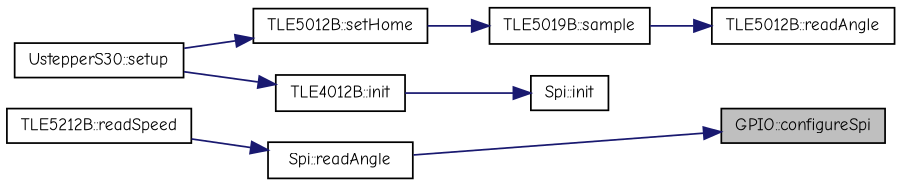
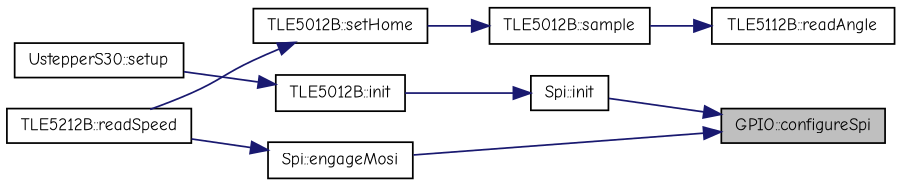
node "TLE5019B::sample": label "TLE5019B::sample" -> "TLE5012B::sample"
node "TLE5012B::readAngle": label "TLE5012B::readAngle" -> "TLE5112B::readAngle"
edge "UstepperS30::setup" -> "TLE5012B::setHome": now "TLE5212B::readSpeed" -> "TLE5012B::setHome"
node "TLE4012B::init": label "TLE4012B::init" -> "TLE5012B::init"
edge "Spi::init" -> "GPIO::configureSpi": added
node "Spi::readAngle": label "Spi::readAngle" -> "Spi::engageMosi"
